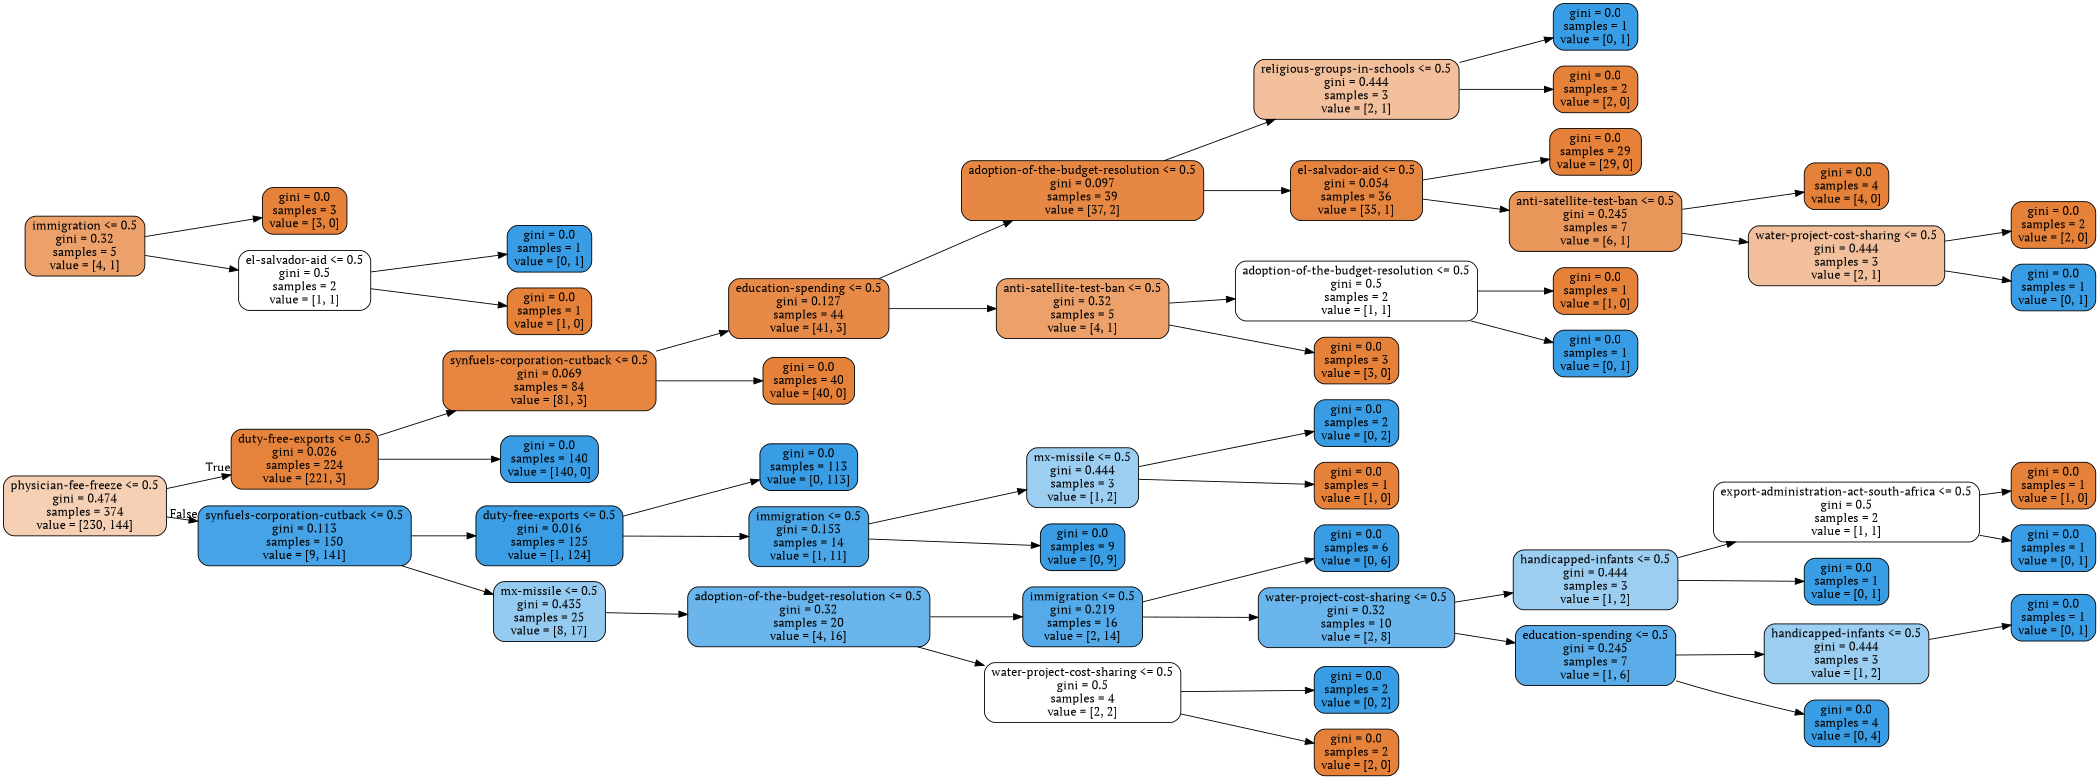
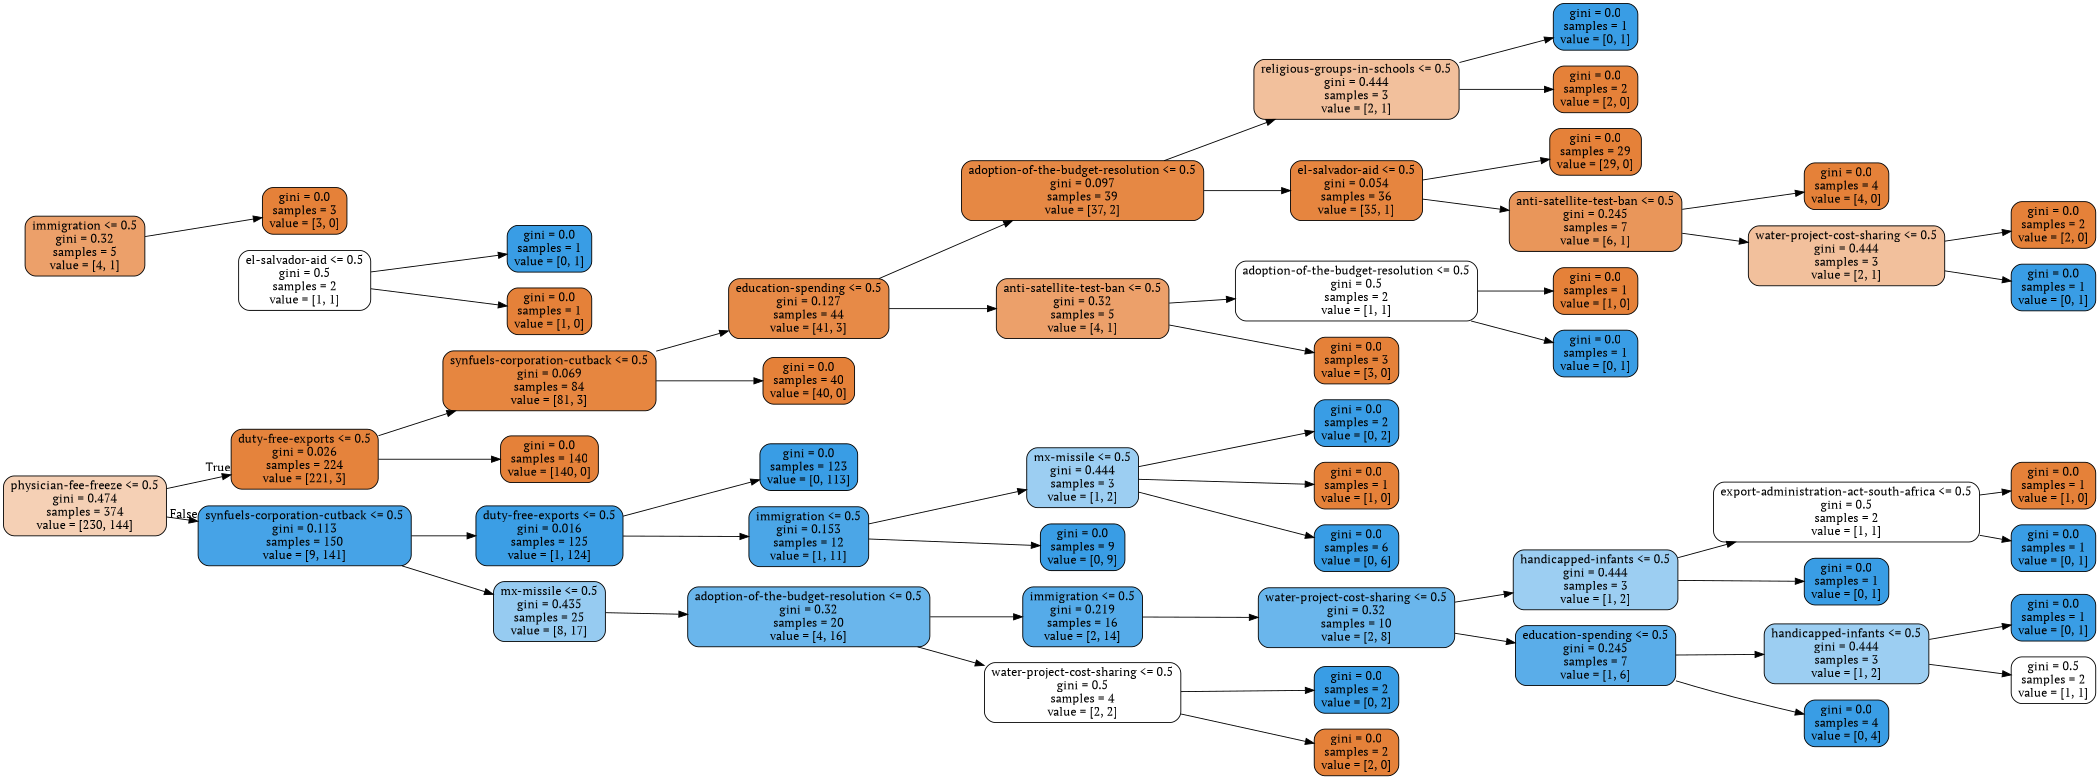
edge "immigration <= 0.5 gini = 0.32 samples = 5 value = [4, 1]" -> "el-salvador-aid <= 0.5 gini = 0.5 samples = 2 value = [1, 1]": removed
node "gini = 0.0 samples = 140 value = [140, 0]": fillcolor #399de5 -> #e58139
node "gini = 0.0 samples = 113 value = [0, 113]": label "gini = 0.0 samples = 113 value = [0, 113]" -> "gini = 0.0 samples = 123 value = [0, 113]"
node "immigration <= 0.5 gini = 0.153 samples = 14 value = [1, 11]": label "immigration <= 0.5 gini = 0.153 samples = 14 value = [1, 11]" -> "immigration <= 0.5 gini = 0.153 samples = 12 value = [1, 11]"
edge "immigration <= 0.5 gini = 0.219 samples = 16 value = [2, 14]" -> "gini = 0.0 samples = 6 value = [0, 6]": now "mx-missile <= 0.5 gini = 0.444 samples = 3 value = [1, 2]" -> "gini = 0.0 samples = 6 value = [0, 6]"
node "gini = 0.5 samples = 2 value = [1, 1]": added
